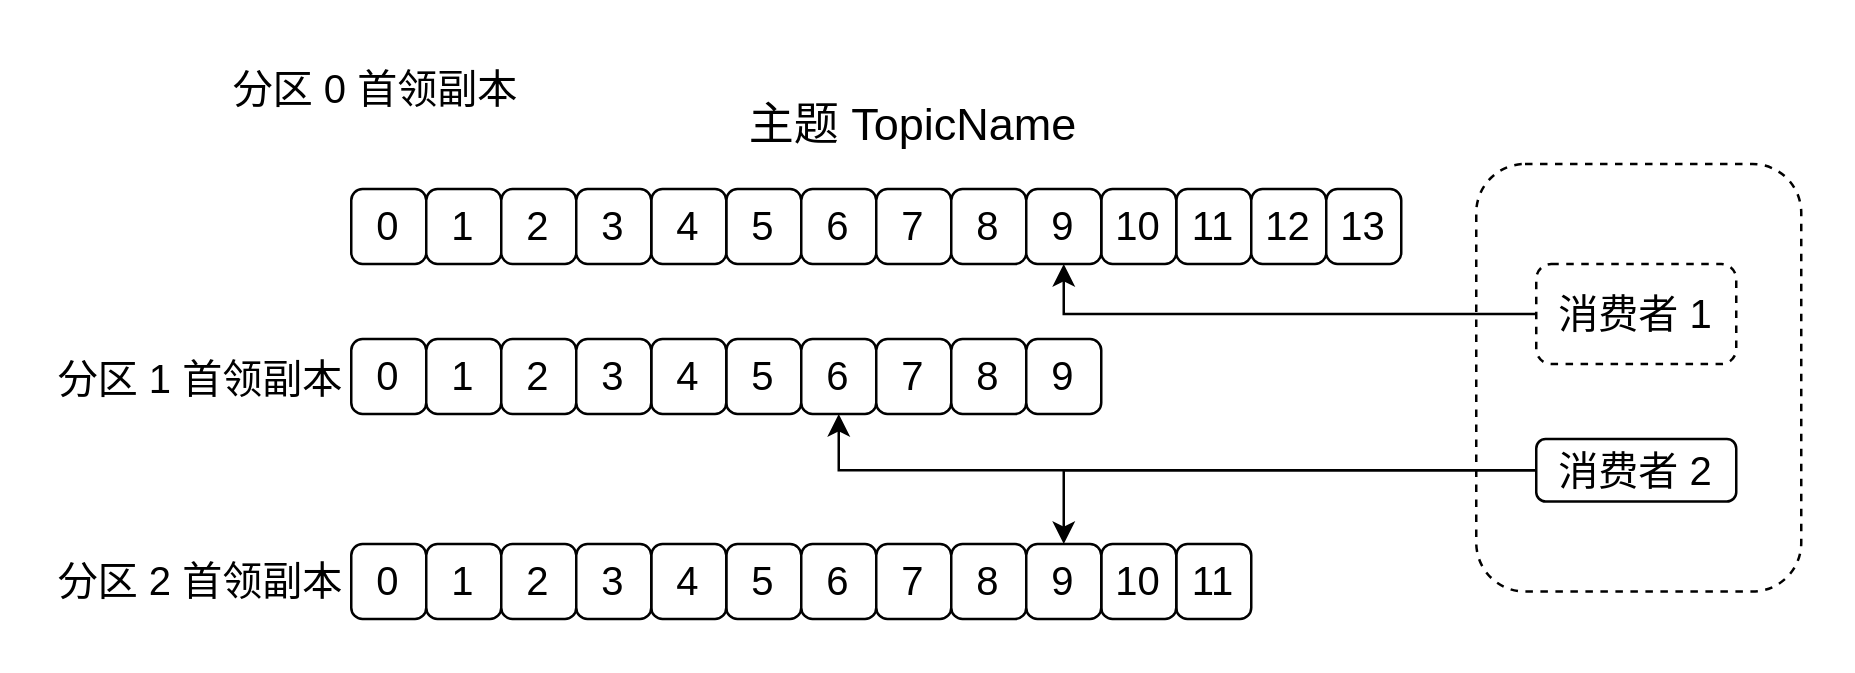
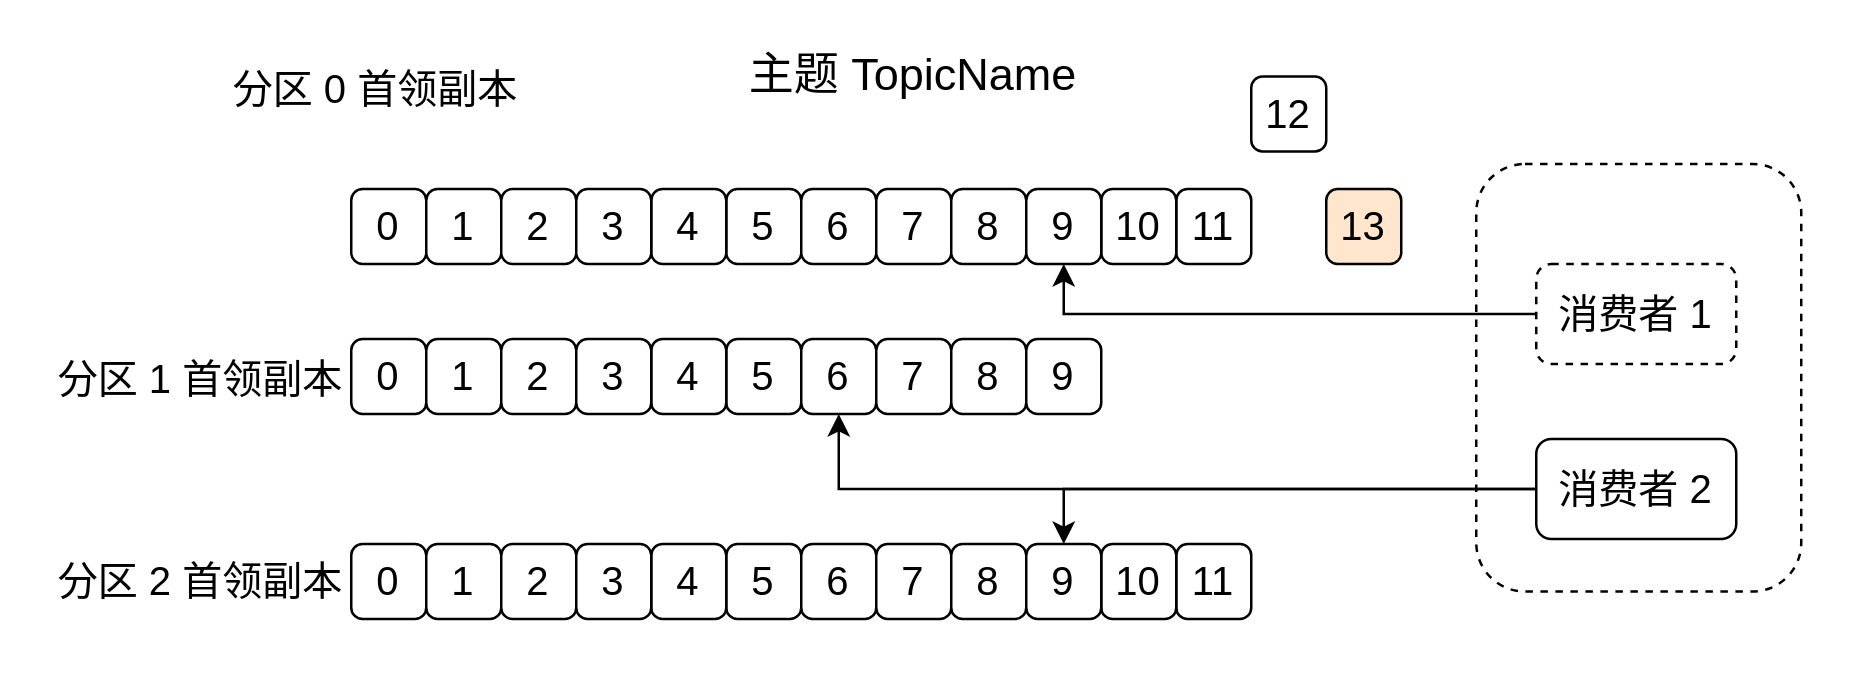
node "主题 TopicName": moved (914, 126) -> (914, 76)
node "12": moved (1289, 226) -> (1289, 114)
node "13": fillcolor #ffffff -> #ffe6cc
node "消费者 2": size 200x63 -> 200x100
